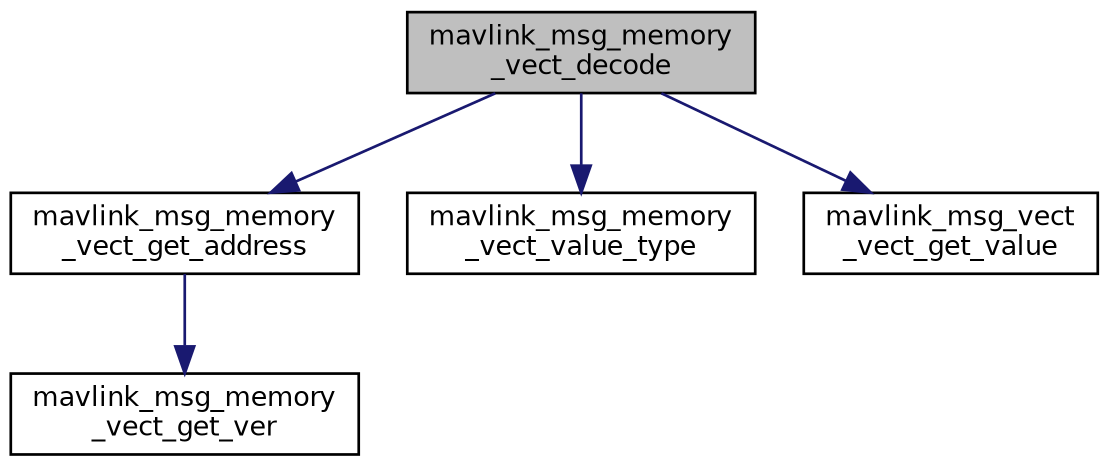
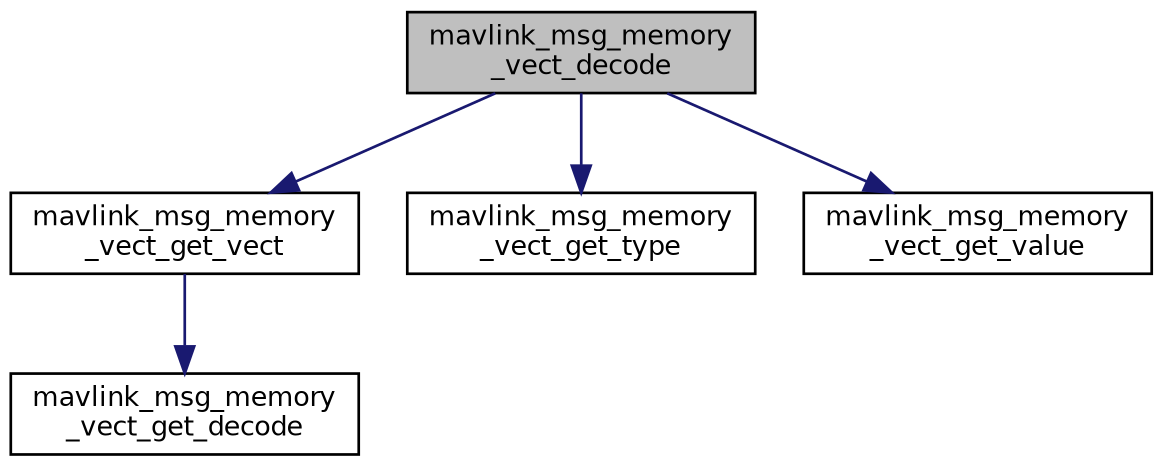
node "mavlink_msg_memory _vect_get_address": label "mavlink_msg_memory _vect_get_address" -> "mavlink_msg_memory _vect_get_vect"
node "mavlink_msg_memory _vect_value_type": label "mavlink_msg_memory _vect_value_type" -> "mavlink_msg_memory _vect_get_type"
node "mavlink_msg_vect _vect_get_value": label "mavlink_msg_vect _vect_get_value" -> "mavlink_msg_memory _vect_get_value"
node "mavlink_msg_memory _vect_get_ver": label "mavlink_msg_memory _vect_get_ver" -> "mavlink_msg_memory _vect_get_decode"
